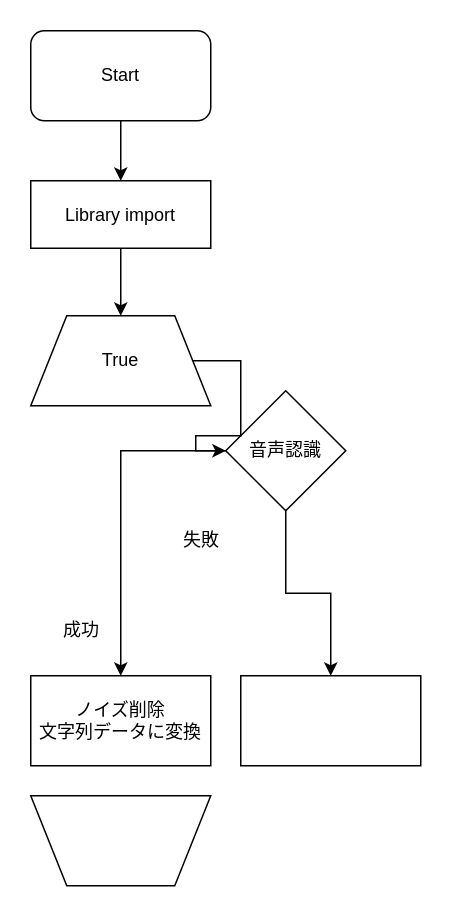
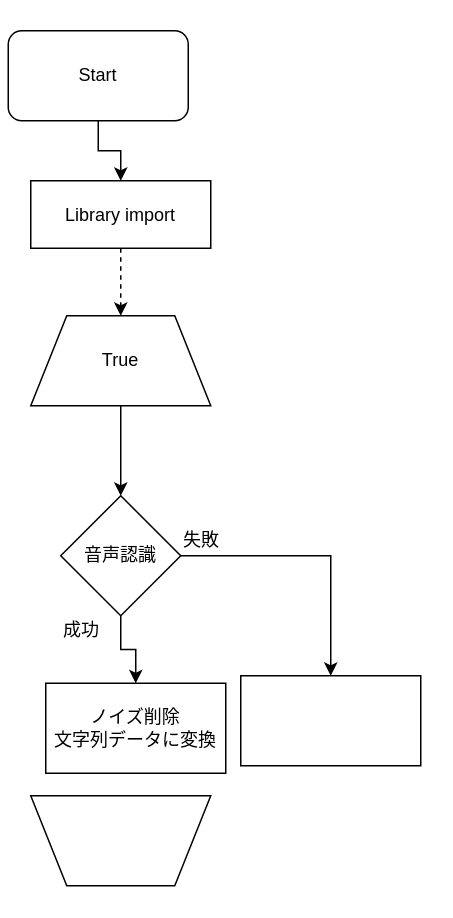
node "Start": moved (121, 76) -> (98, 76)
edge "Library import" -> "True": style solid -> dashed
node "音声認識": moved (286, 451) -> (121, 556)
node "ノイズ削除 文字列データに変換": moved (121, 721) -> (136, 728)
